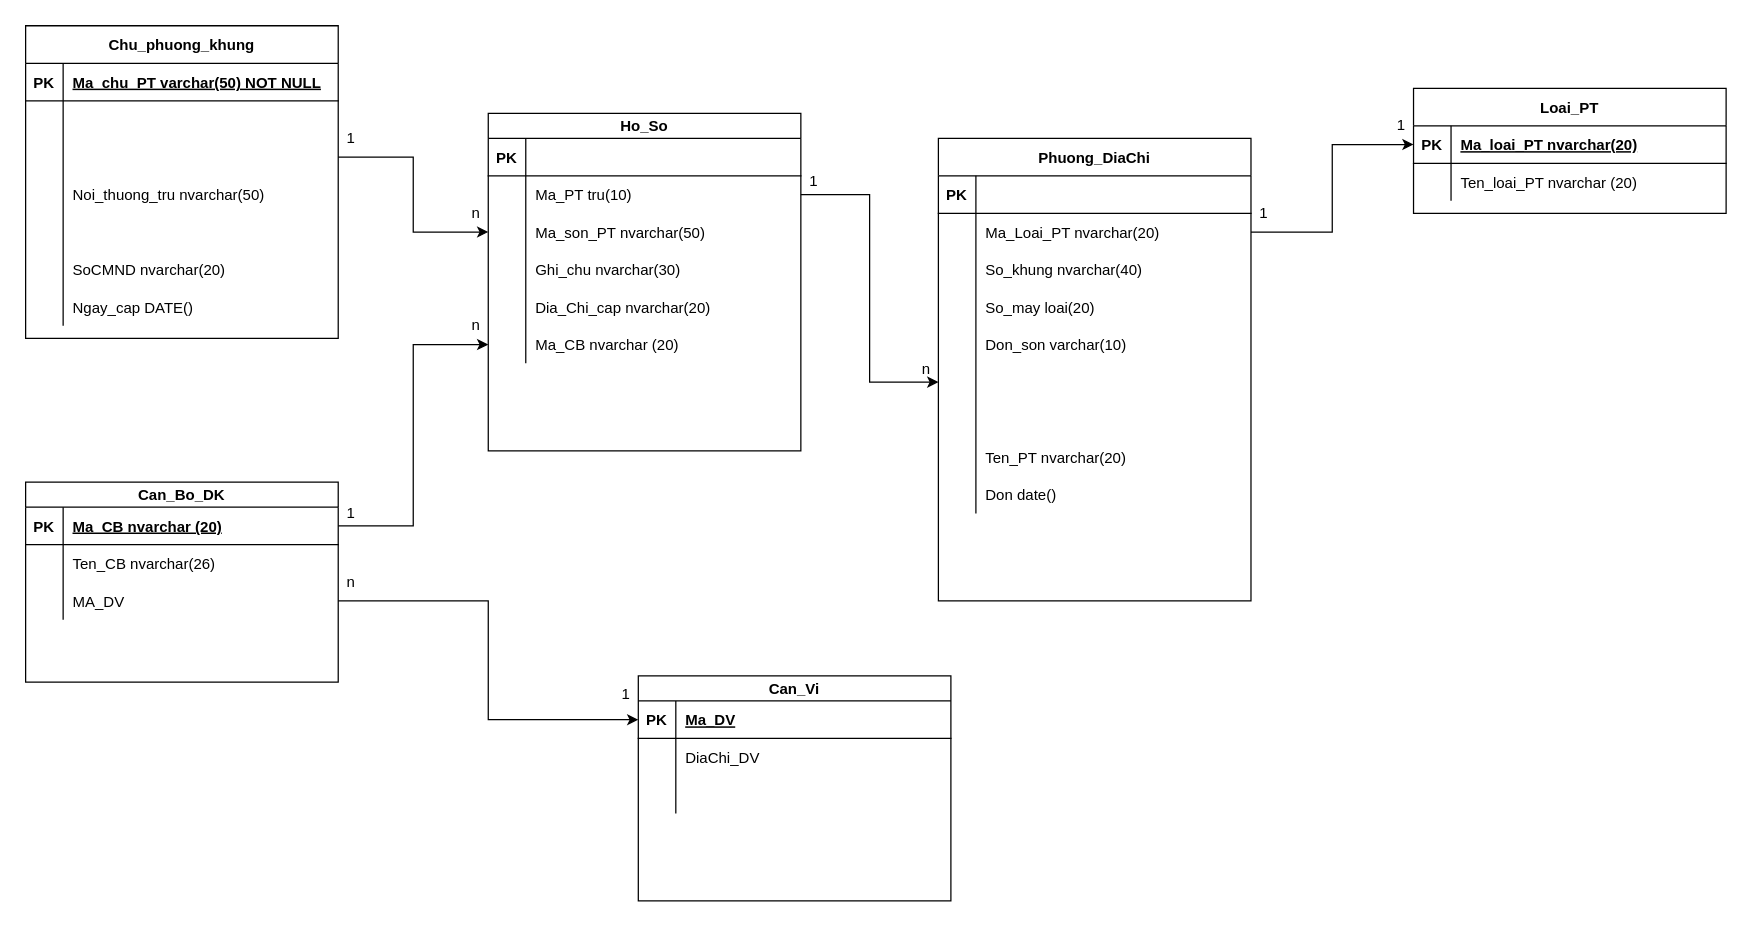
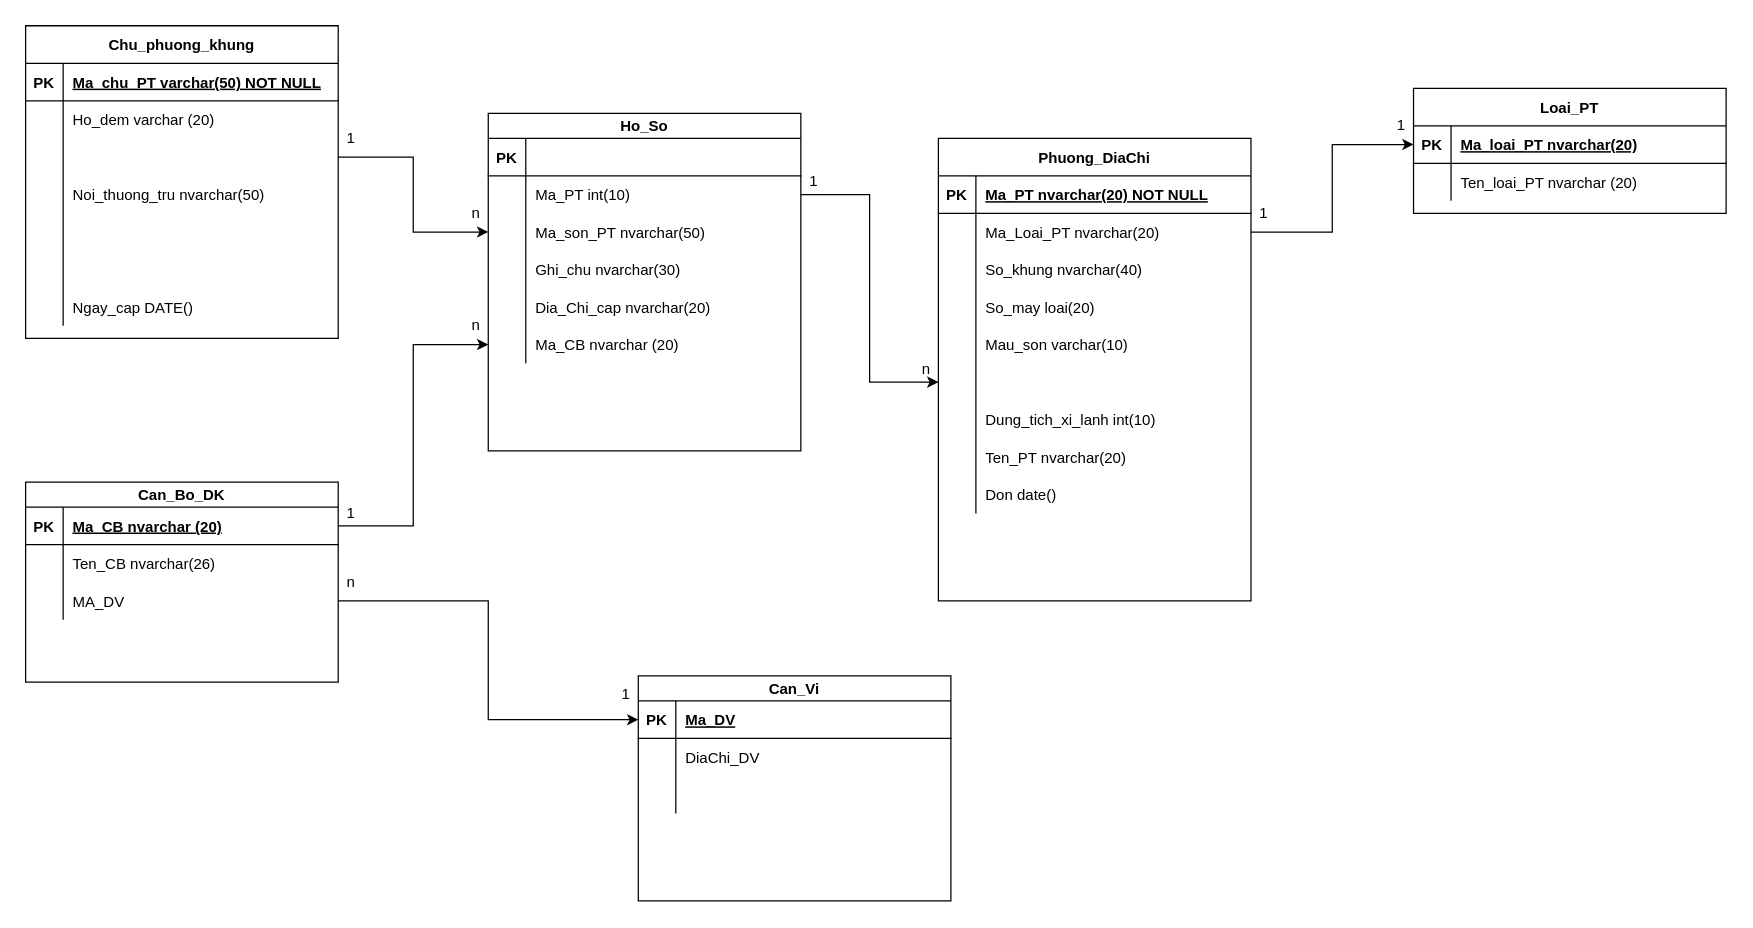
node "Ho_dem varchar (20)": added
node "Ma_PT nvarchar(20) NOT NULL": added
node "Ma_PT tru(10)": label "Ma_PT tru(10)" -> "Ma_PT int(10)"
node "SoCMND nvarchar(20)": removed
node "Don_son varchar(10)": label "Don_son varchar(10)" -> "Mau_son varchar(10)"
node "Dung_tich_xi_lanh int(10)": added
